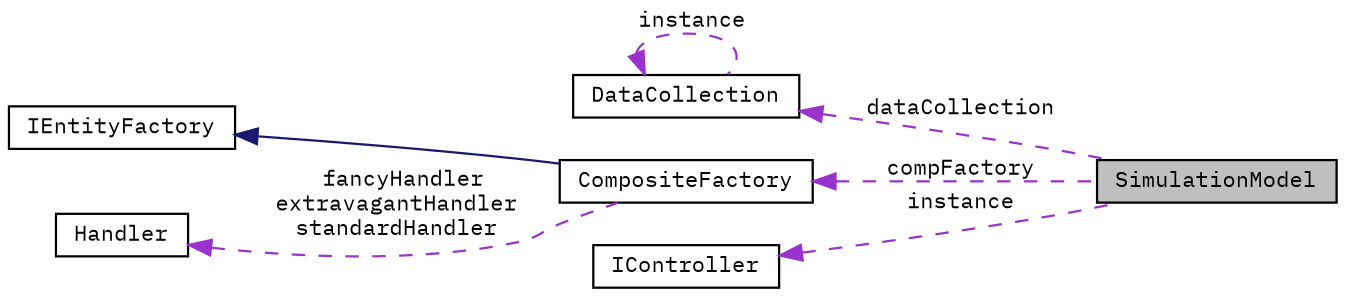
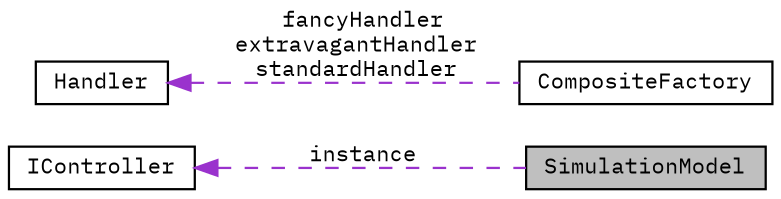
node "DataCollection": removed
node "IEntityFactory": removed
edge "SimulationModel" -> "CompositeFactory": removed, label "compFactory"
